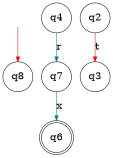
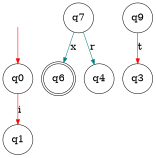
node "q2": label "q2" -> "q9"
edge "q4" -> "q7": reversed
node "q8": label "q8" -> "q0"
node "q1": added
